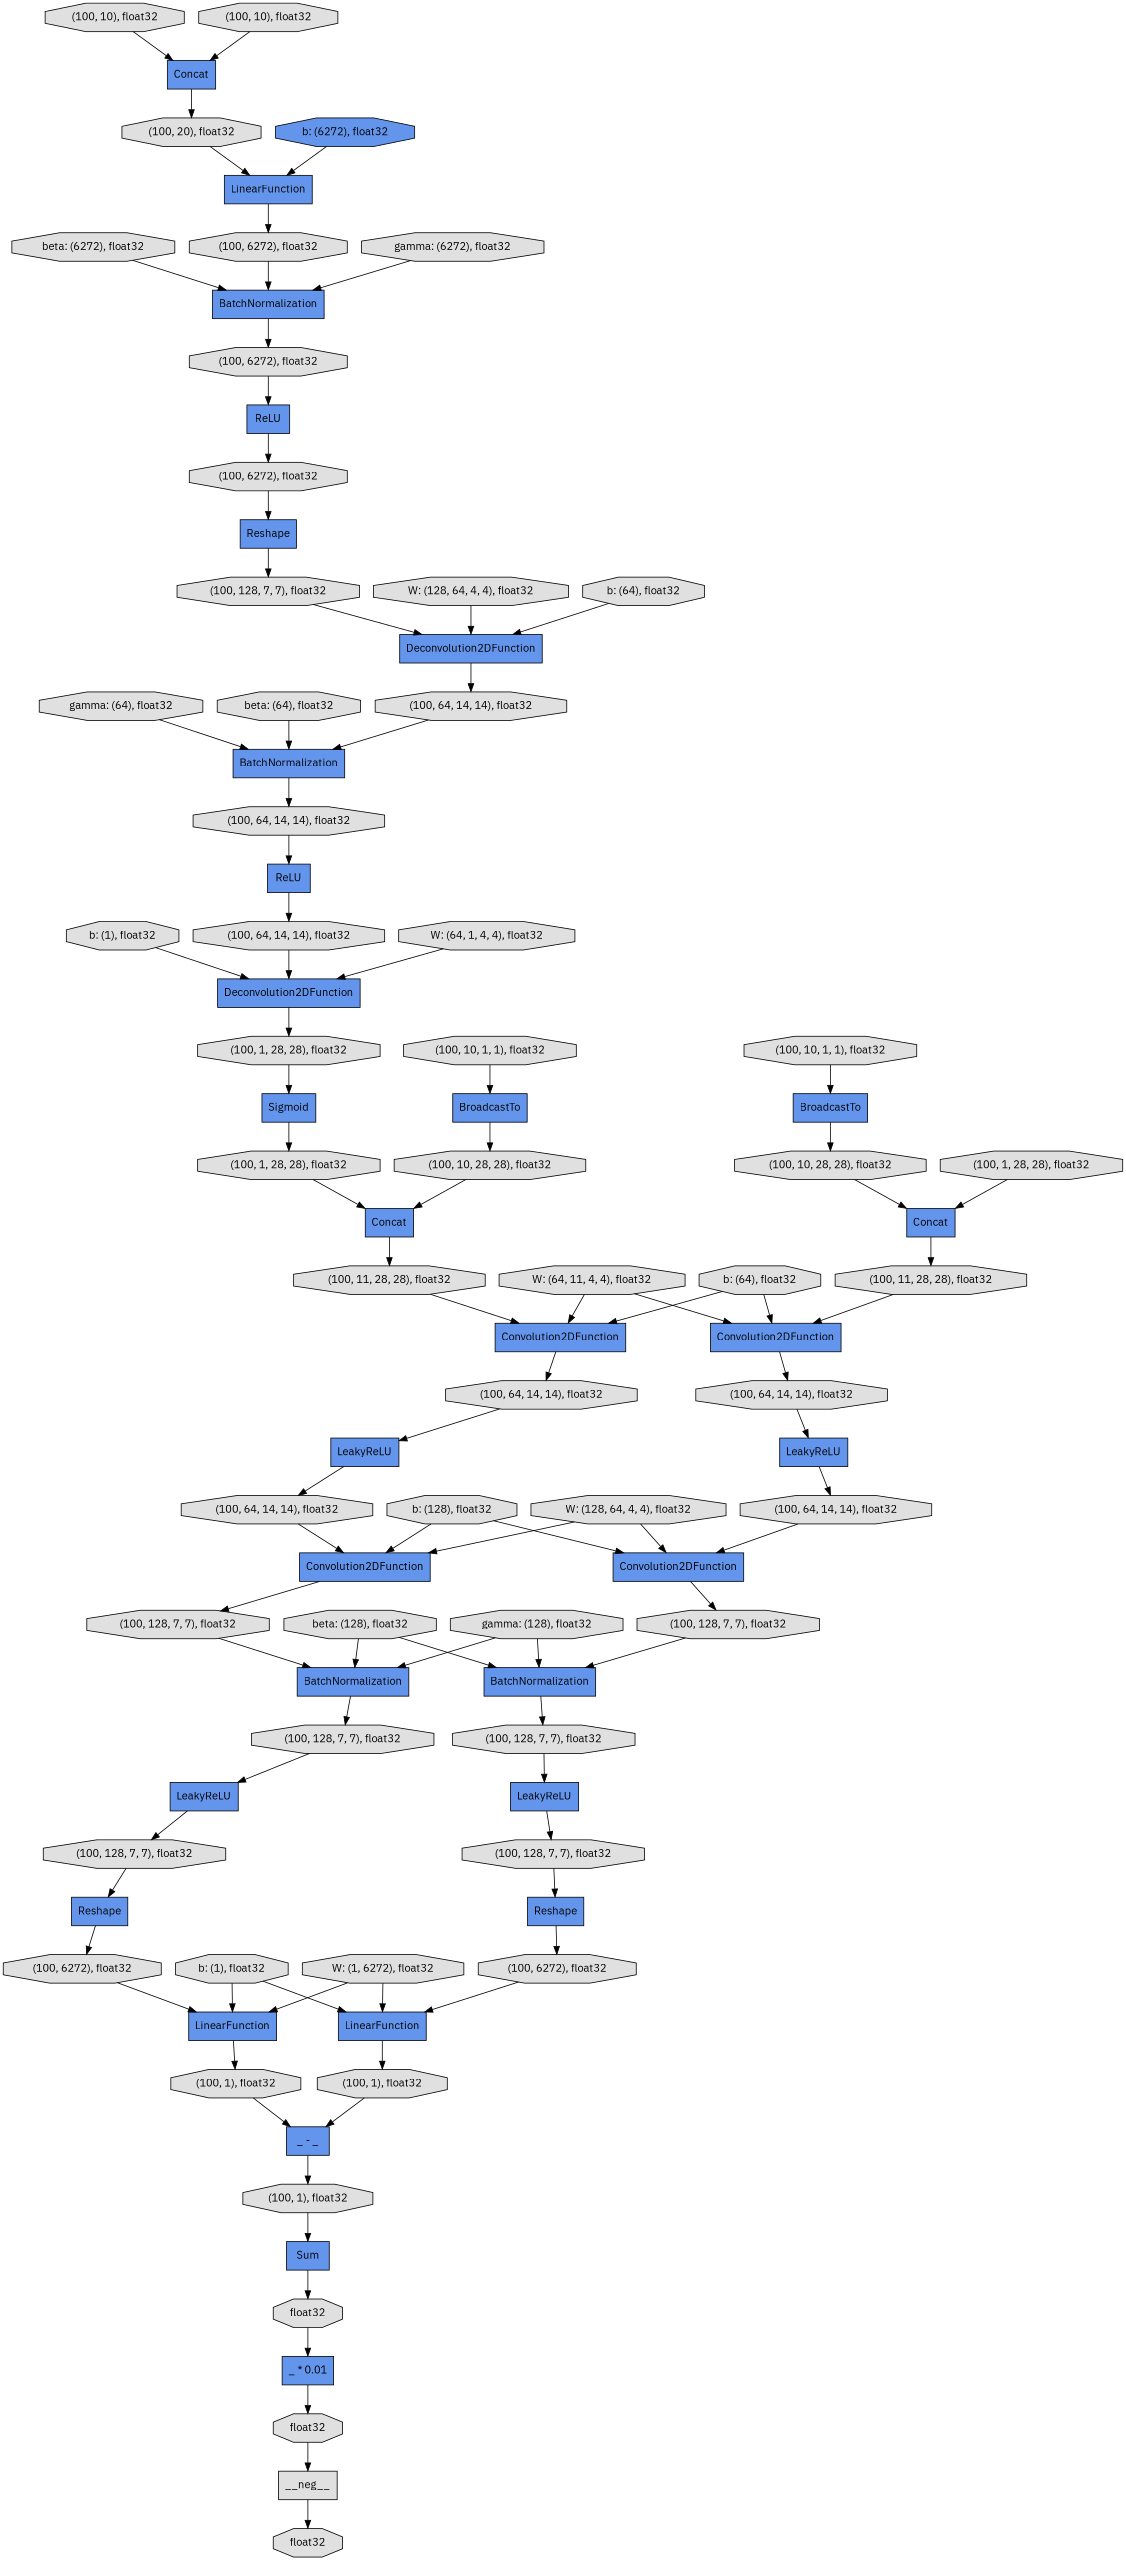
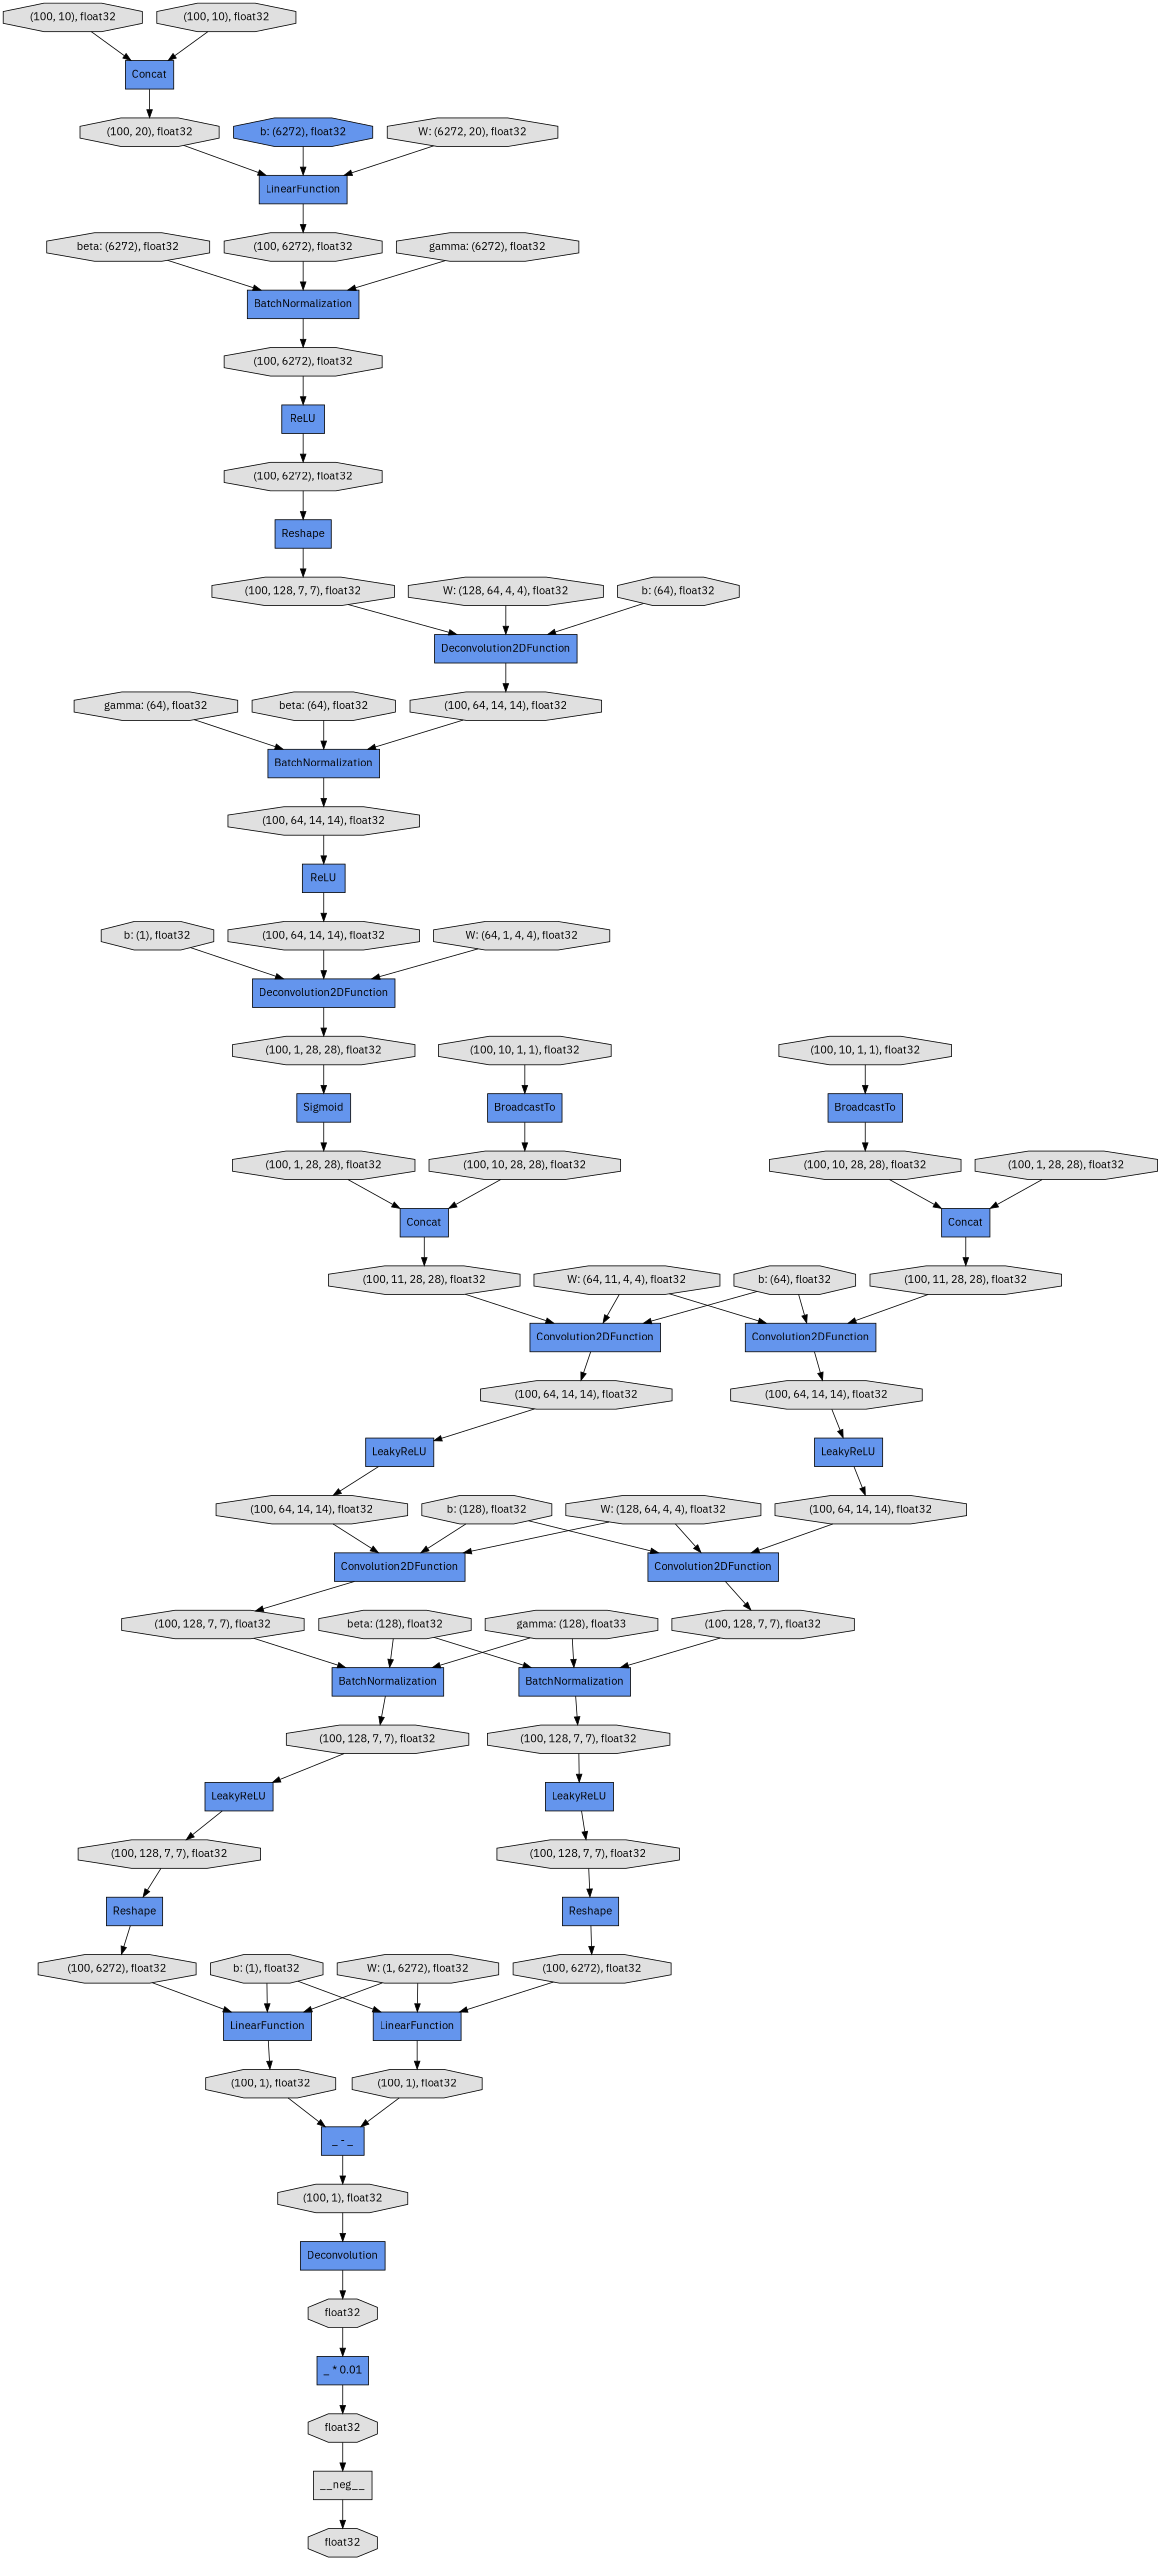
node "W: (6272, 20), float32": added
node "gamma: (128), float32": label "gamma: (128), float32" -> "gamma: (128), float33"
node "Sum": label "Sum" -> "Deconvolution"
